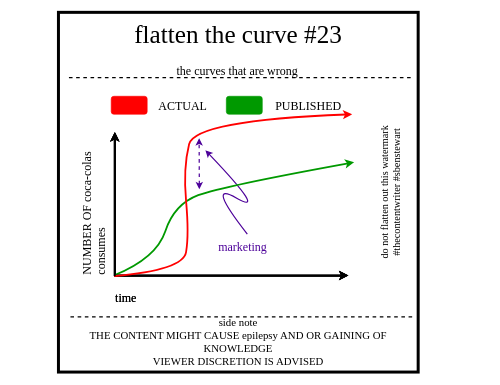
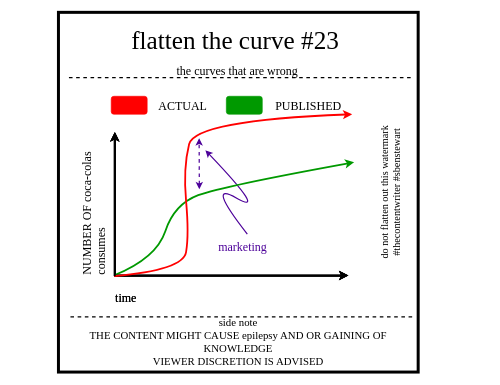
node "flatten the curve #23": moved (239, 35) -> (236, 41)
